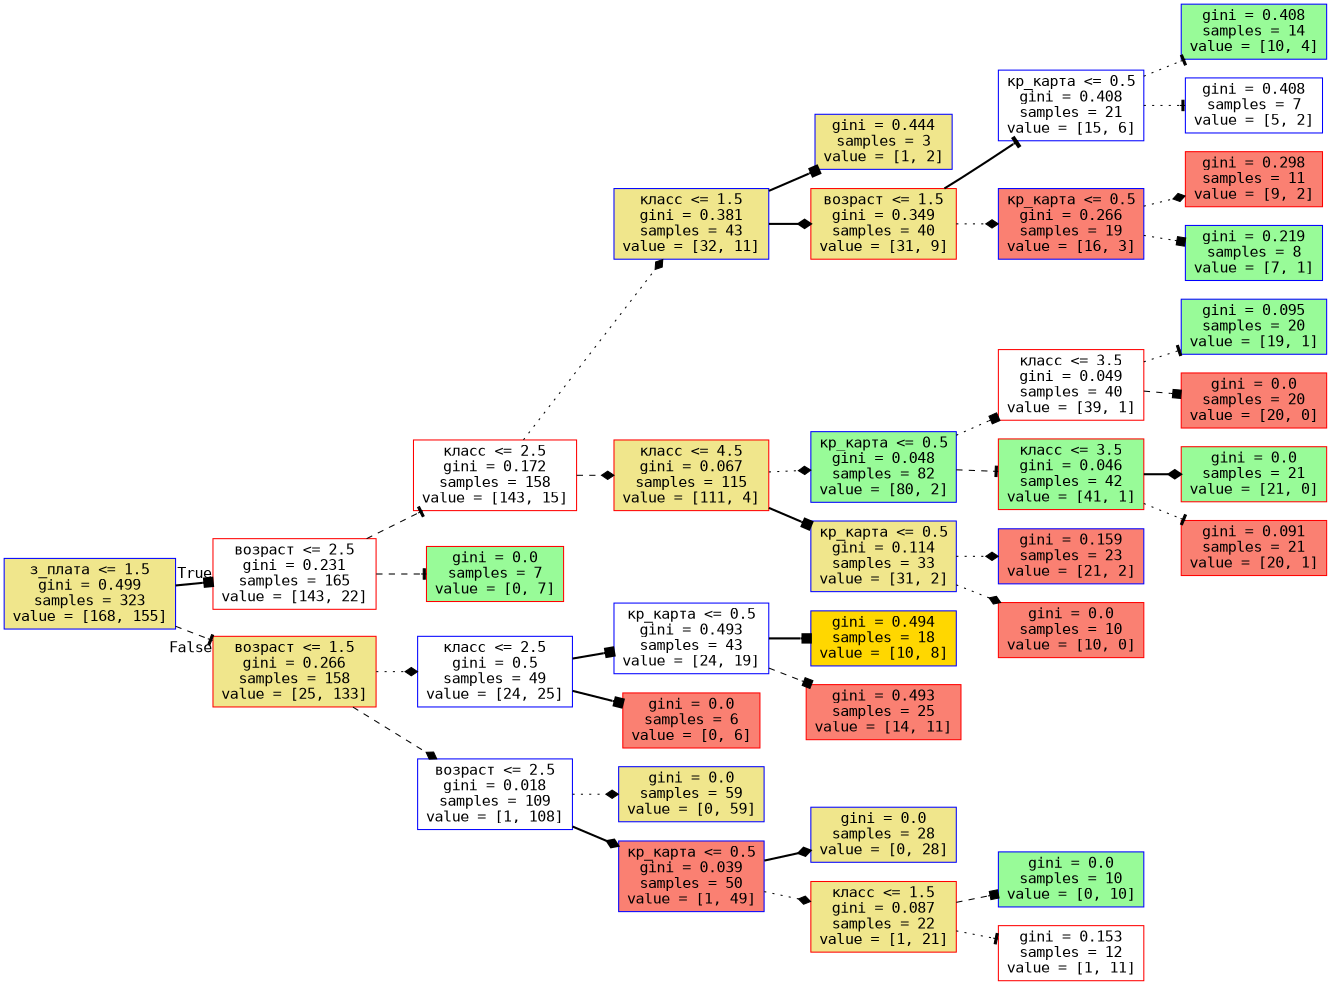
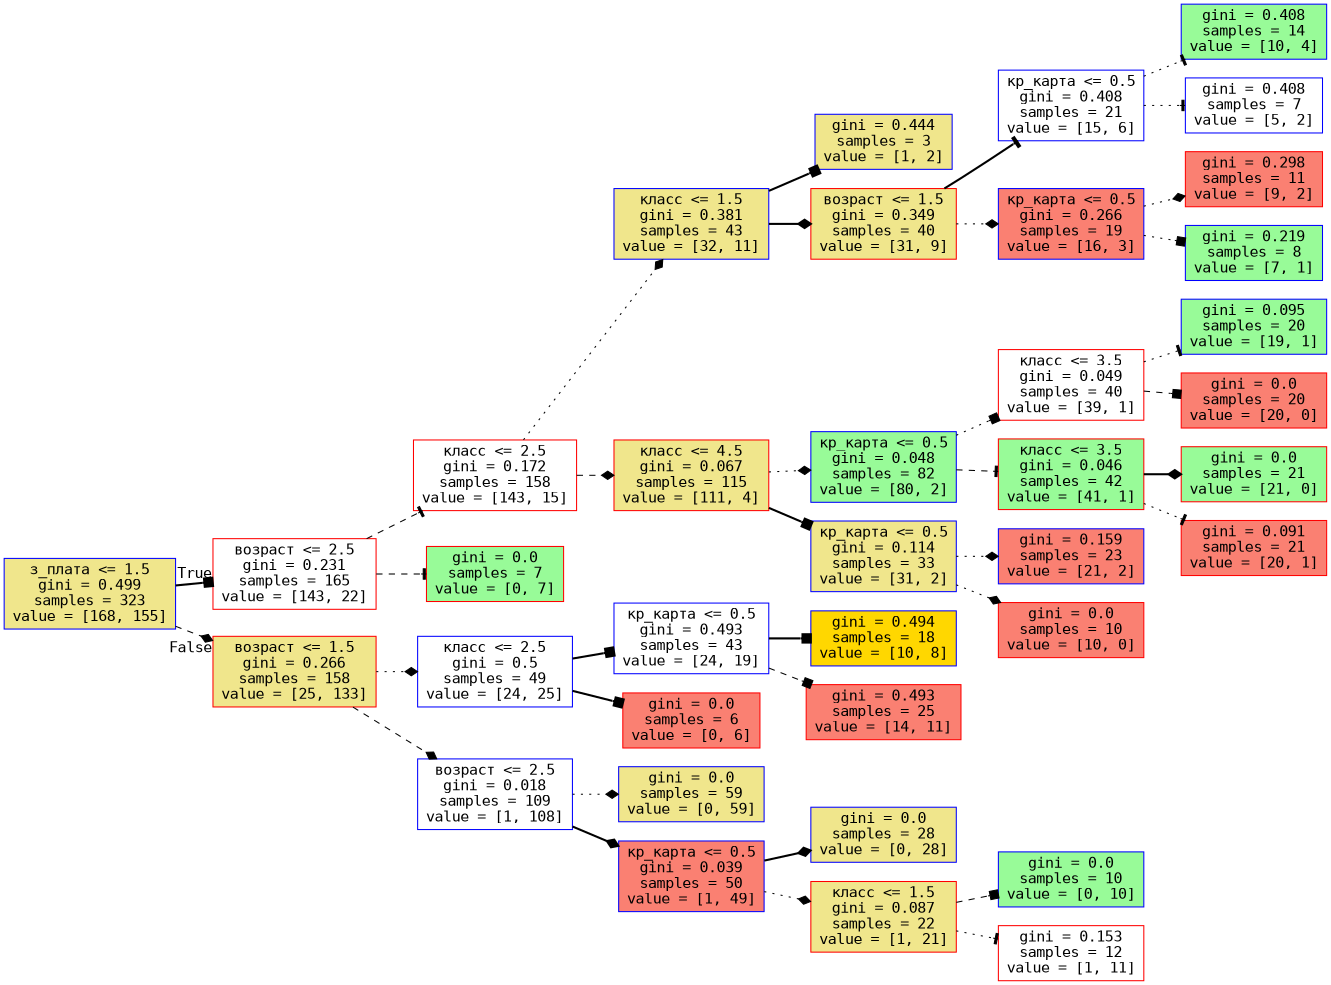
edge "з_плата <= 1.5 gini = 0.499 samples = 323 value = [168, 155]" -> "возраст <= 1.5 gini = 0.266 samples = 158 value = [25, 133]": arrowhead tee -> diamond
